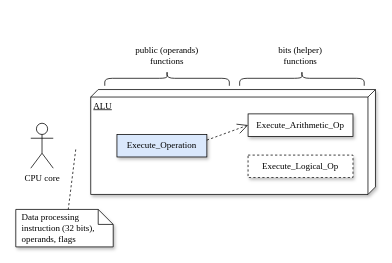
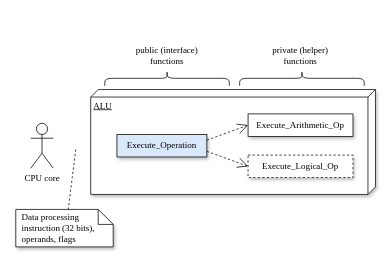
node "public (operands) functions": label "public (operands) functions" -> "public (interface) functions"
node "bits (helper) functions": label "bits (helper) functions" -> "private (helper) functions"
edge "Execute_Operation" -> "Execute_Logical_Op": added
